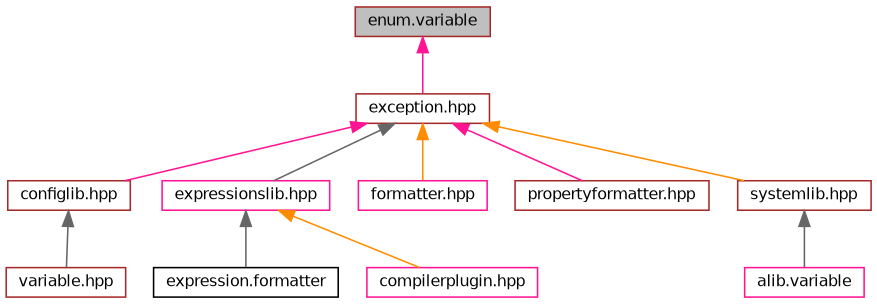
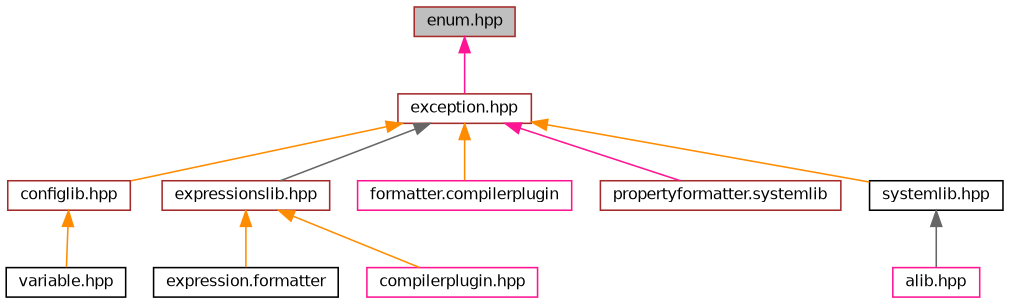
node "enum.variable": label "enum.variable" -> "enum.hpp"
edge "configlib.hpp" -> "exception.hpp": color deeppink -> darkorange
node "expressionslib.hpp": color deeppink -> brown
node "formatter.hpp": label "formatter.hpp" -> "formatter.compilerplugin"
node "propertyformatter.hpp": label "propertyformatter.hpp" -> "propertyformatter.systemlib"
node "systemlib.hpp": color brown -> black
edge "variable.hpp" -> "configlib.hpp": color gray40 -> darkorange
edge "expression.formatter" -> "expressionslib.hpp": color gray40 -> darkorange
node "variable.hpp": color brown -> black
node "alib.variable": label "alib.variable" -> "alib.hpp"
